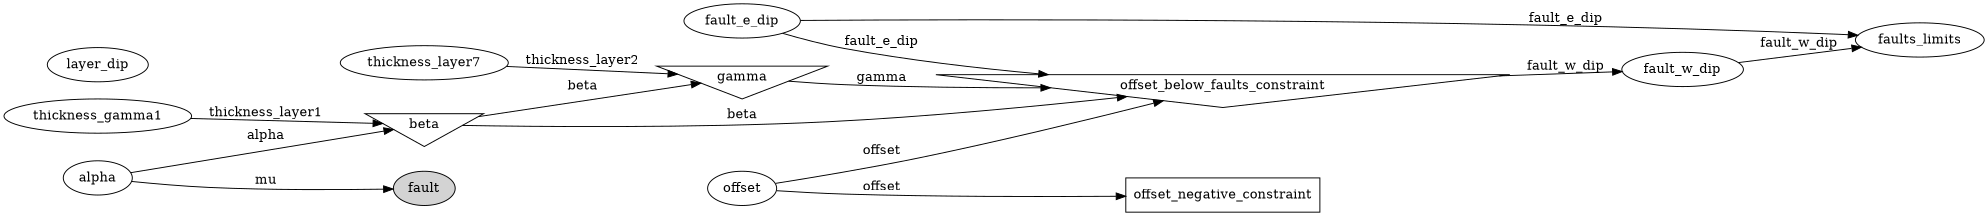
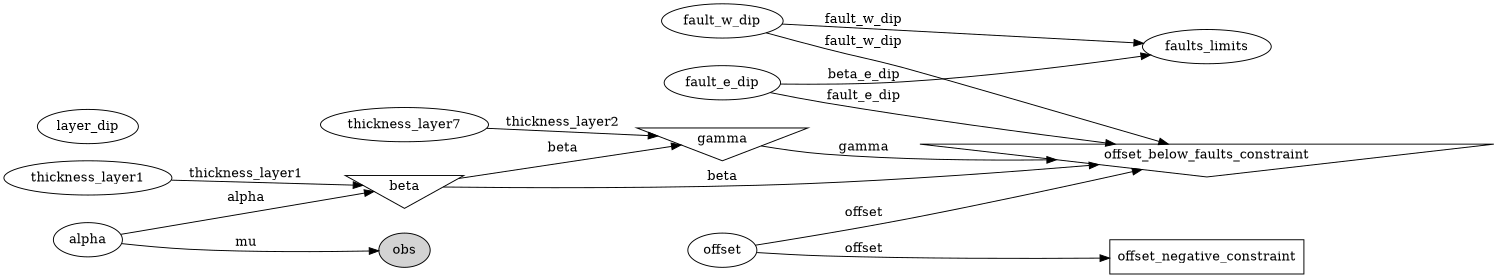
edge "fault_e_dip" -> "faults_limits": label "fault_e_dip" -> "beta_e_dip"
edge "offset_below_faults_constraint" -> "fault_w_dip": reversed
node "thickness_gamma1": label "thickness_gamma1" -> "thickness_layer1"
node "fault": label "fault" -> "obs"
